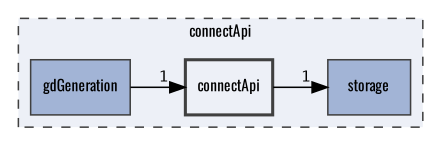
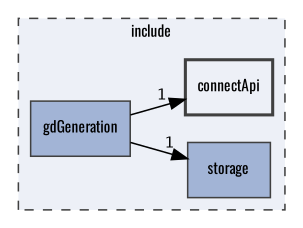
cluster "connectApi": label "connectApi" -> "include"
edge "connectApi" -> "storage": now "gdGeneration" -> "storage"
